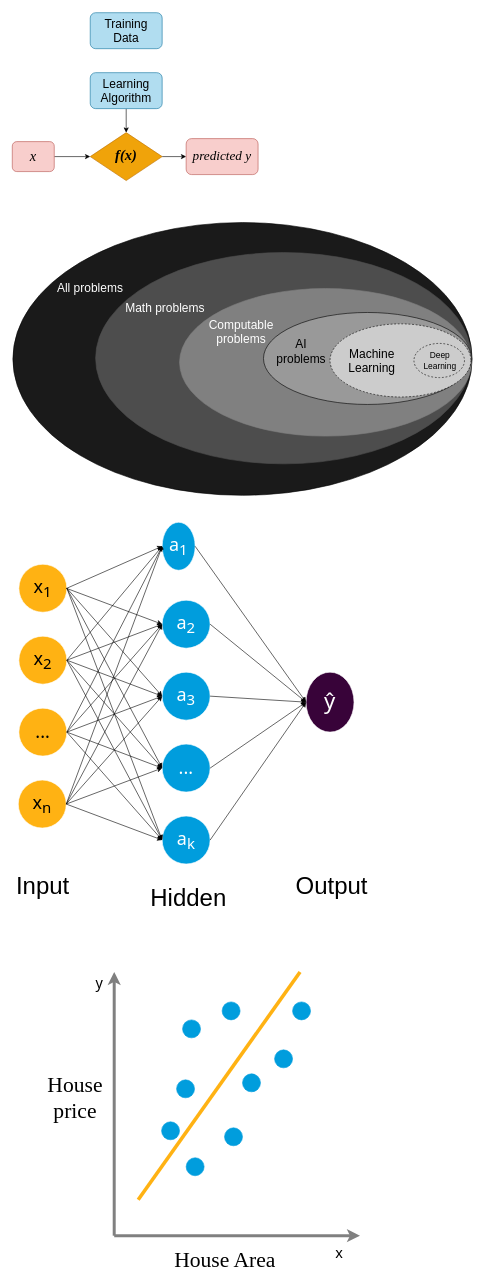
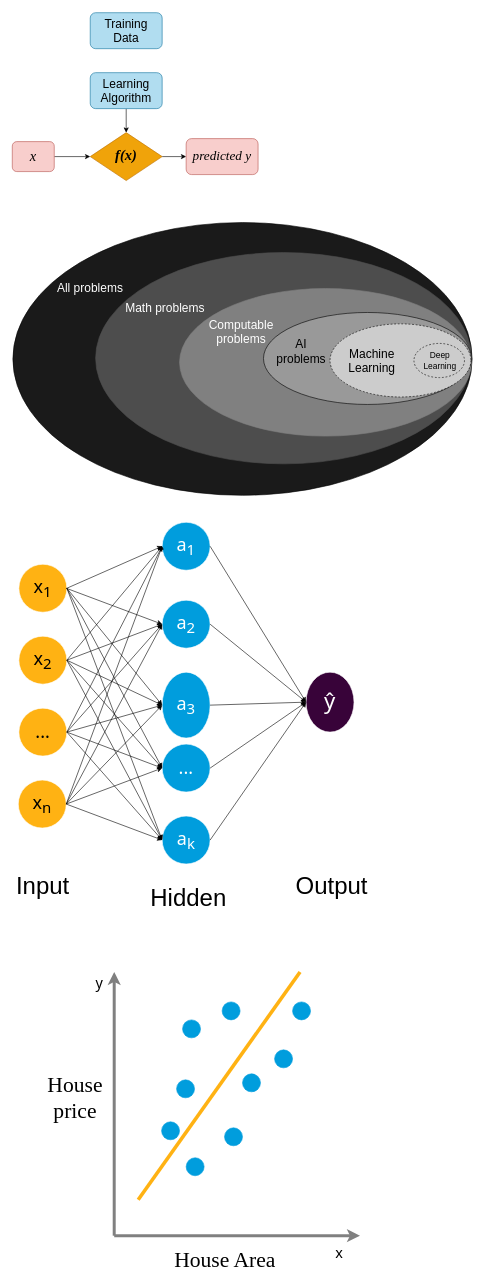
node "a1": size 33x48 -> 48x48
node "a3": size 48x48 -> 48x66
